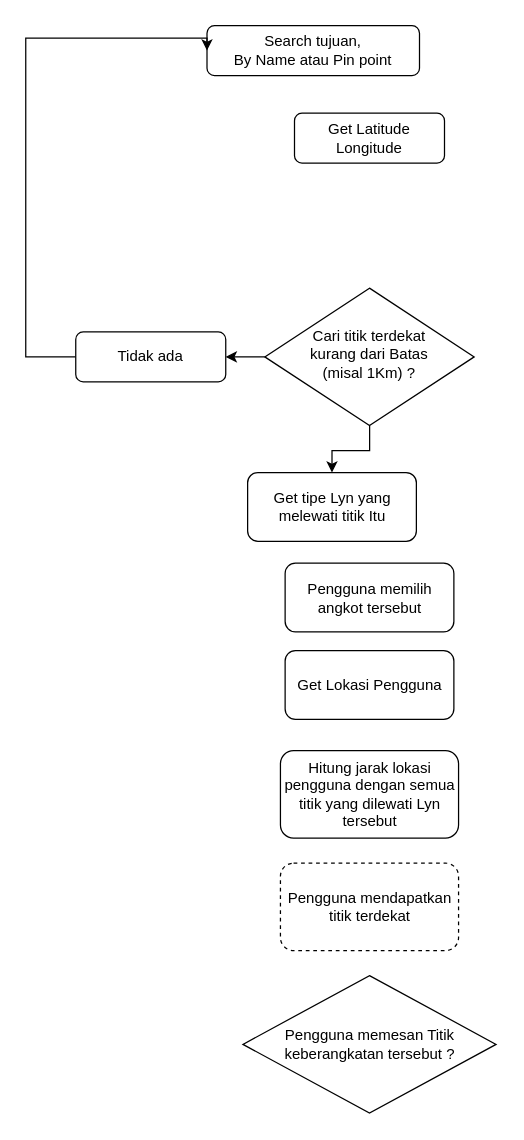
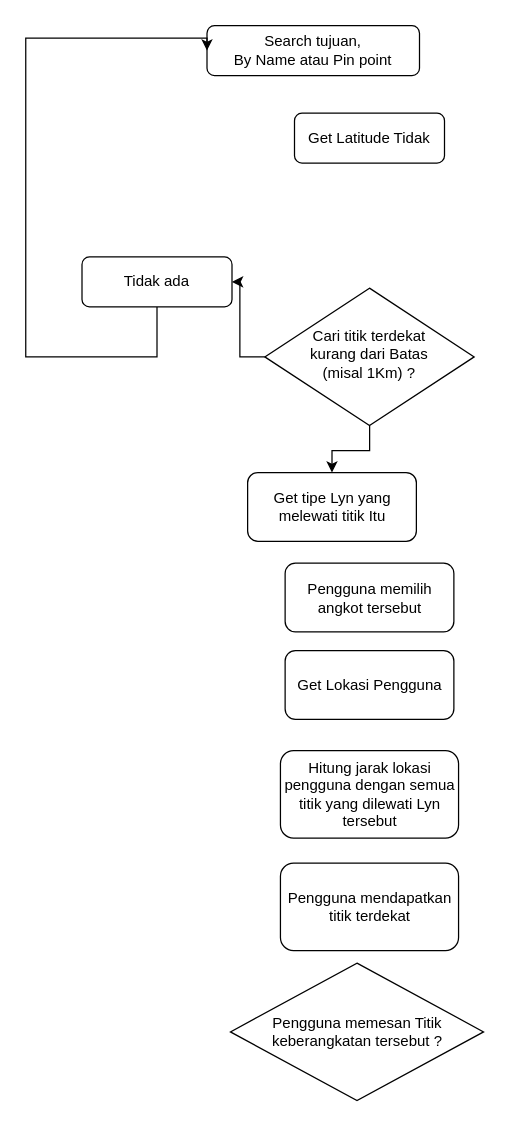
node "Get Latitude Longitude": label "Get Latitude Longitude" -> "Get Latitude Tidak"
node "Tidak ada": moved (151, 357) -> (157, 282)
node "Pengguna mendapatkan titik terdekat": style dashed -> solid
node "Pengguna memesan Titik keberangkatan tersebut ?": moved (369, 1044) -> (357, 1032)
